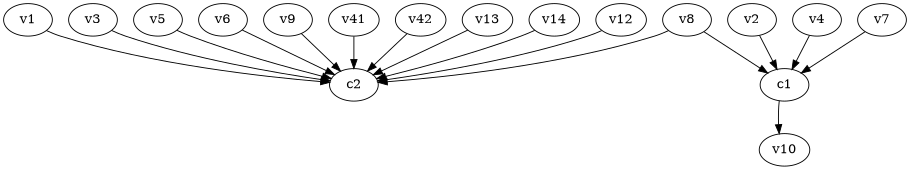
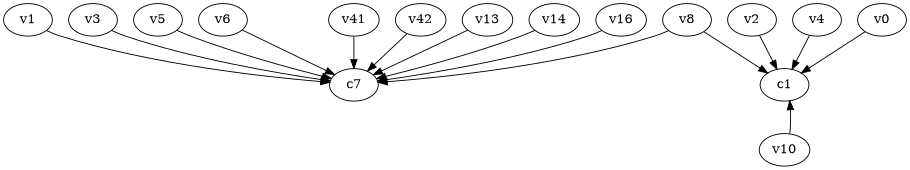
node "v9": removed
node "v12": label "v12" -> "v16"
node "v7": label "v7" -> "v0"
node "c2": label "c2" -> "c7"
edge "c1" -> "v10": reversed
